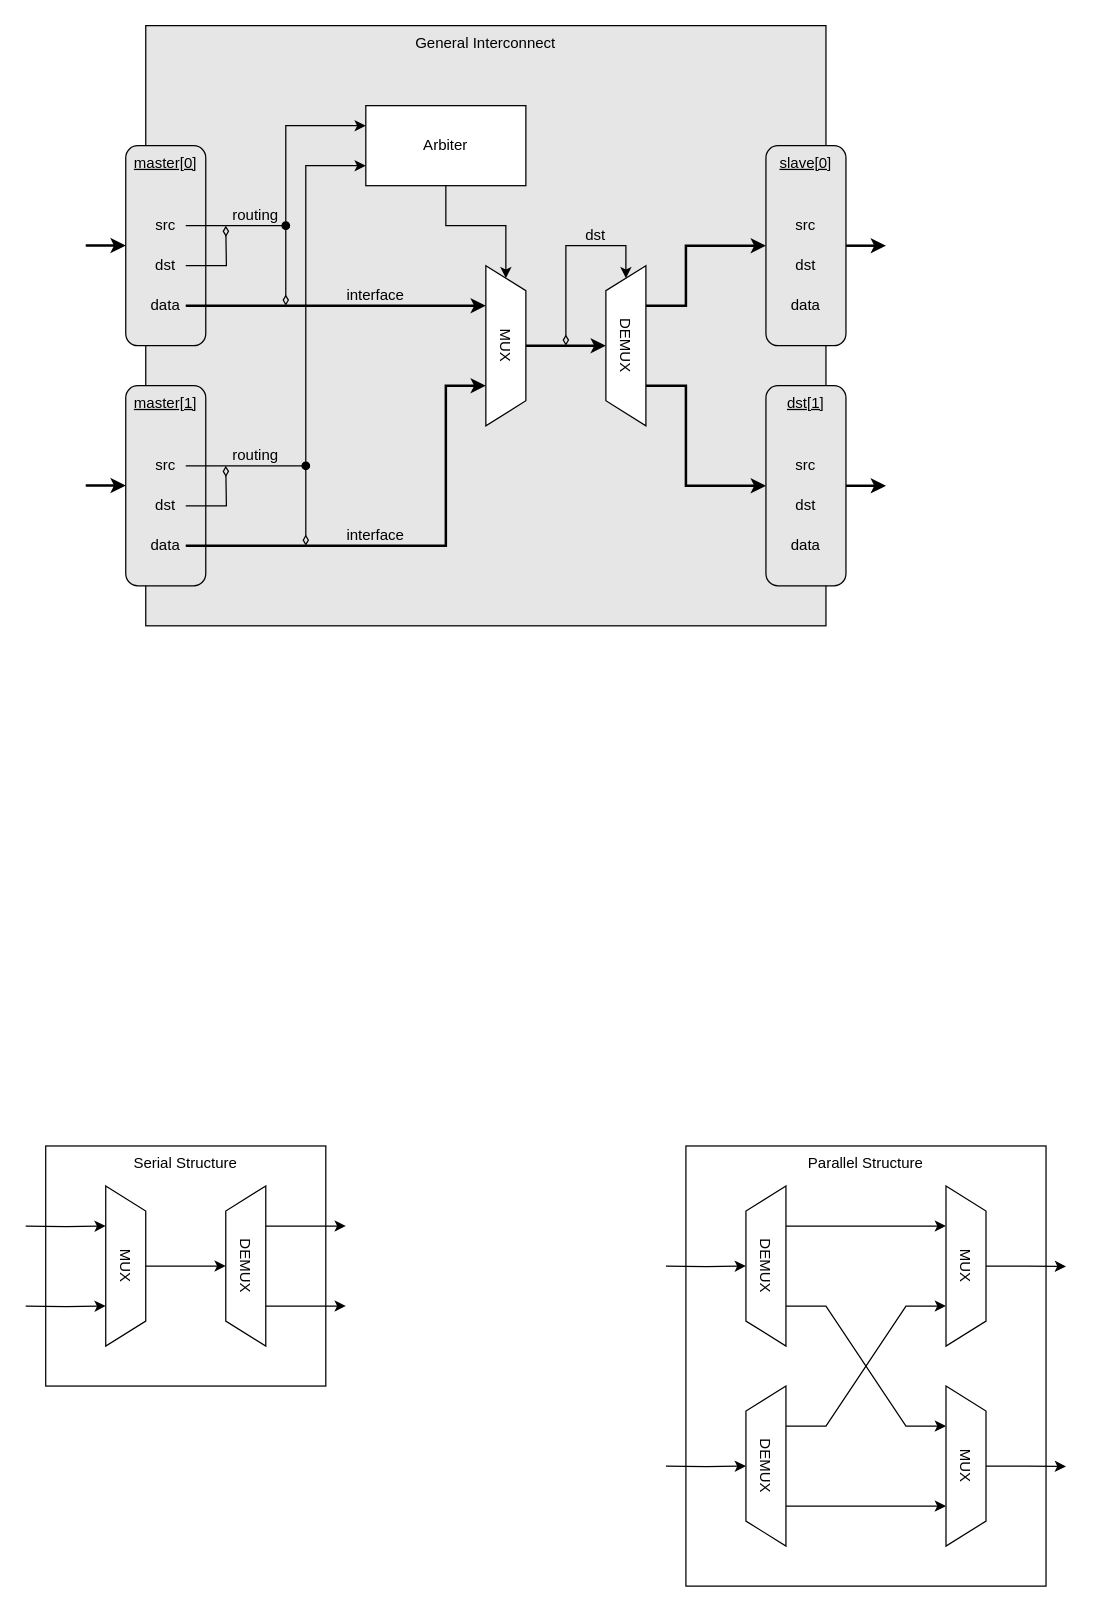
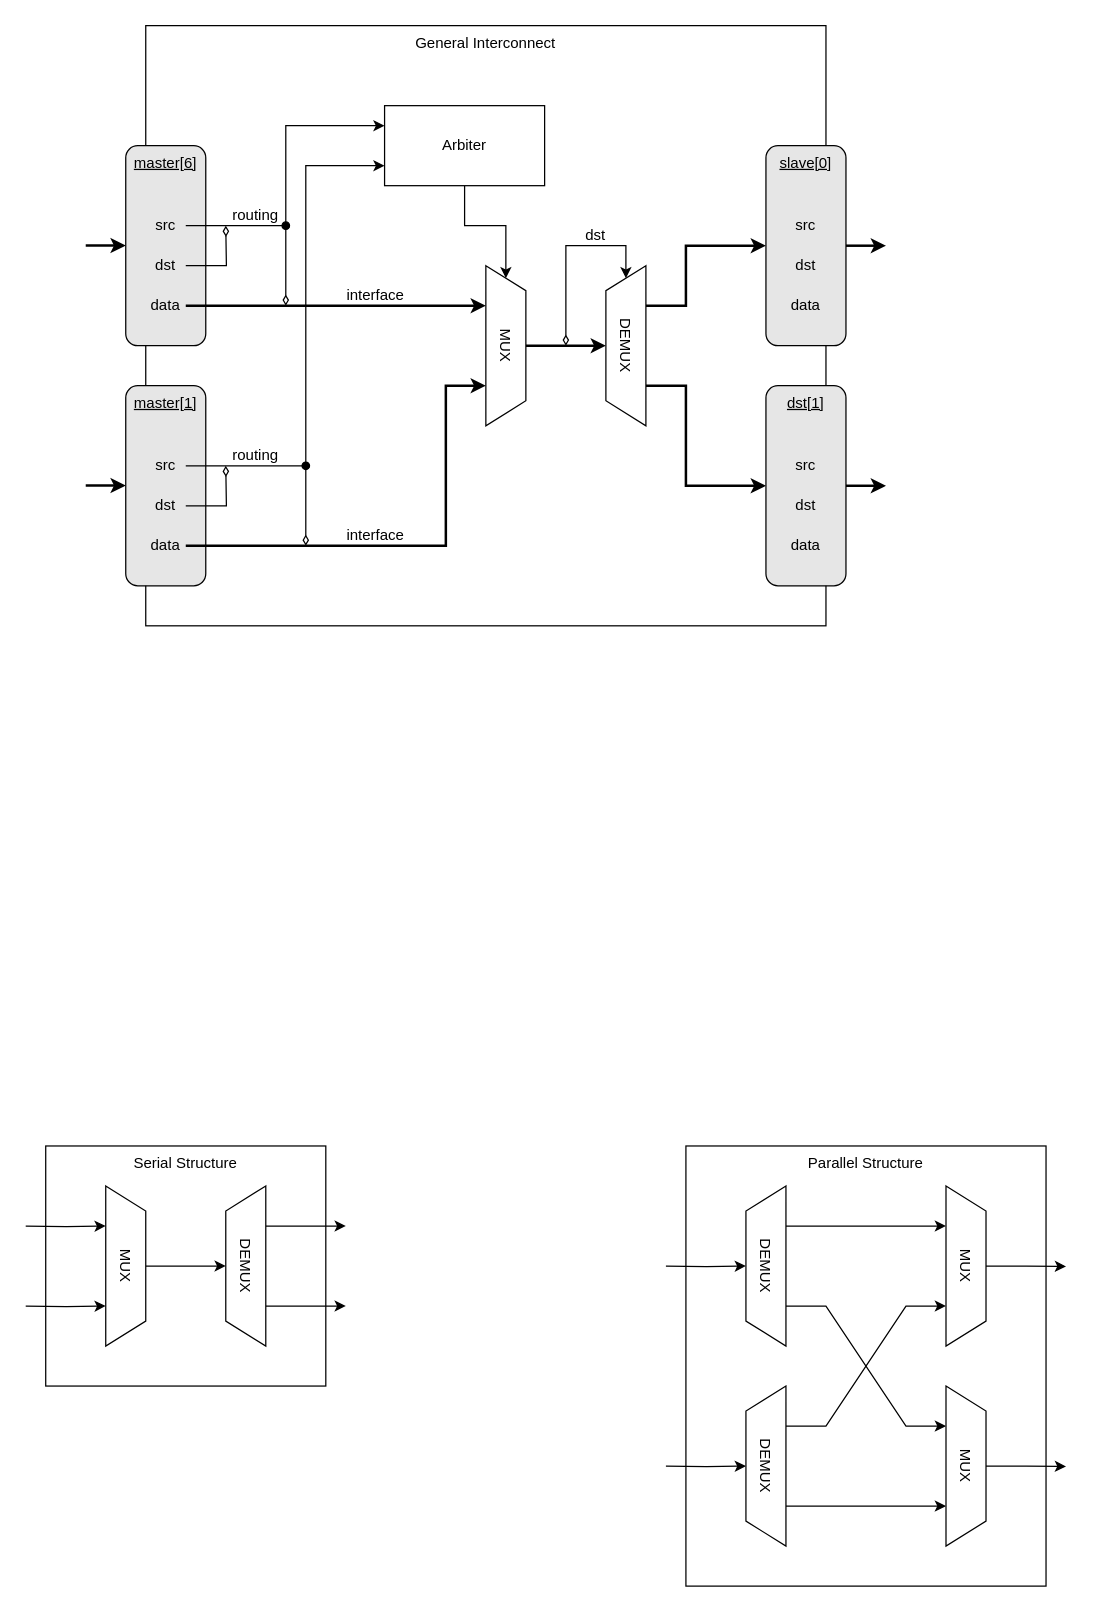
node "General Interconnect": fillcolor #e6e6e6 -> #ffffff
node "Arbiter": moved (446, 146) -> (464, 146)
node "master[0]": label "master[0]" -> "master[6]"
